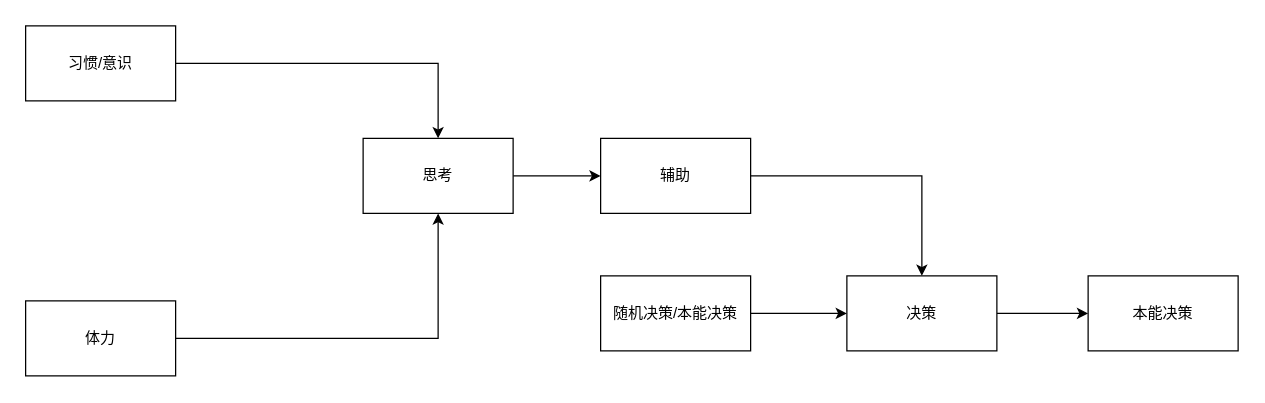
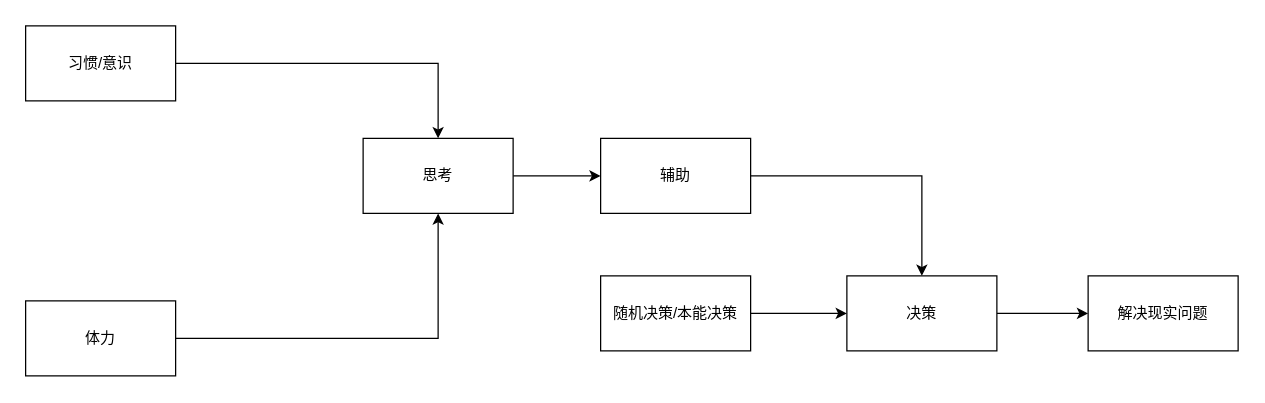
node "本能决策": label "本能决策" -> "解决现实问题"
